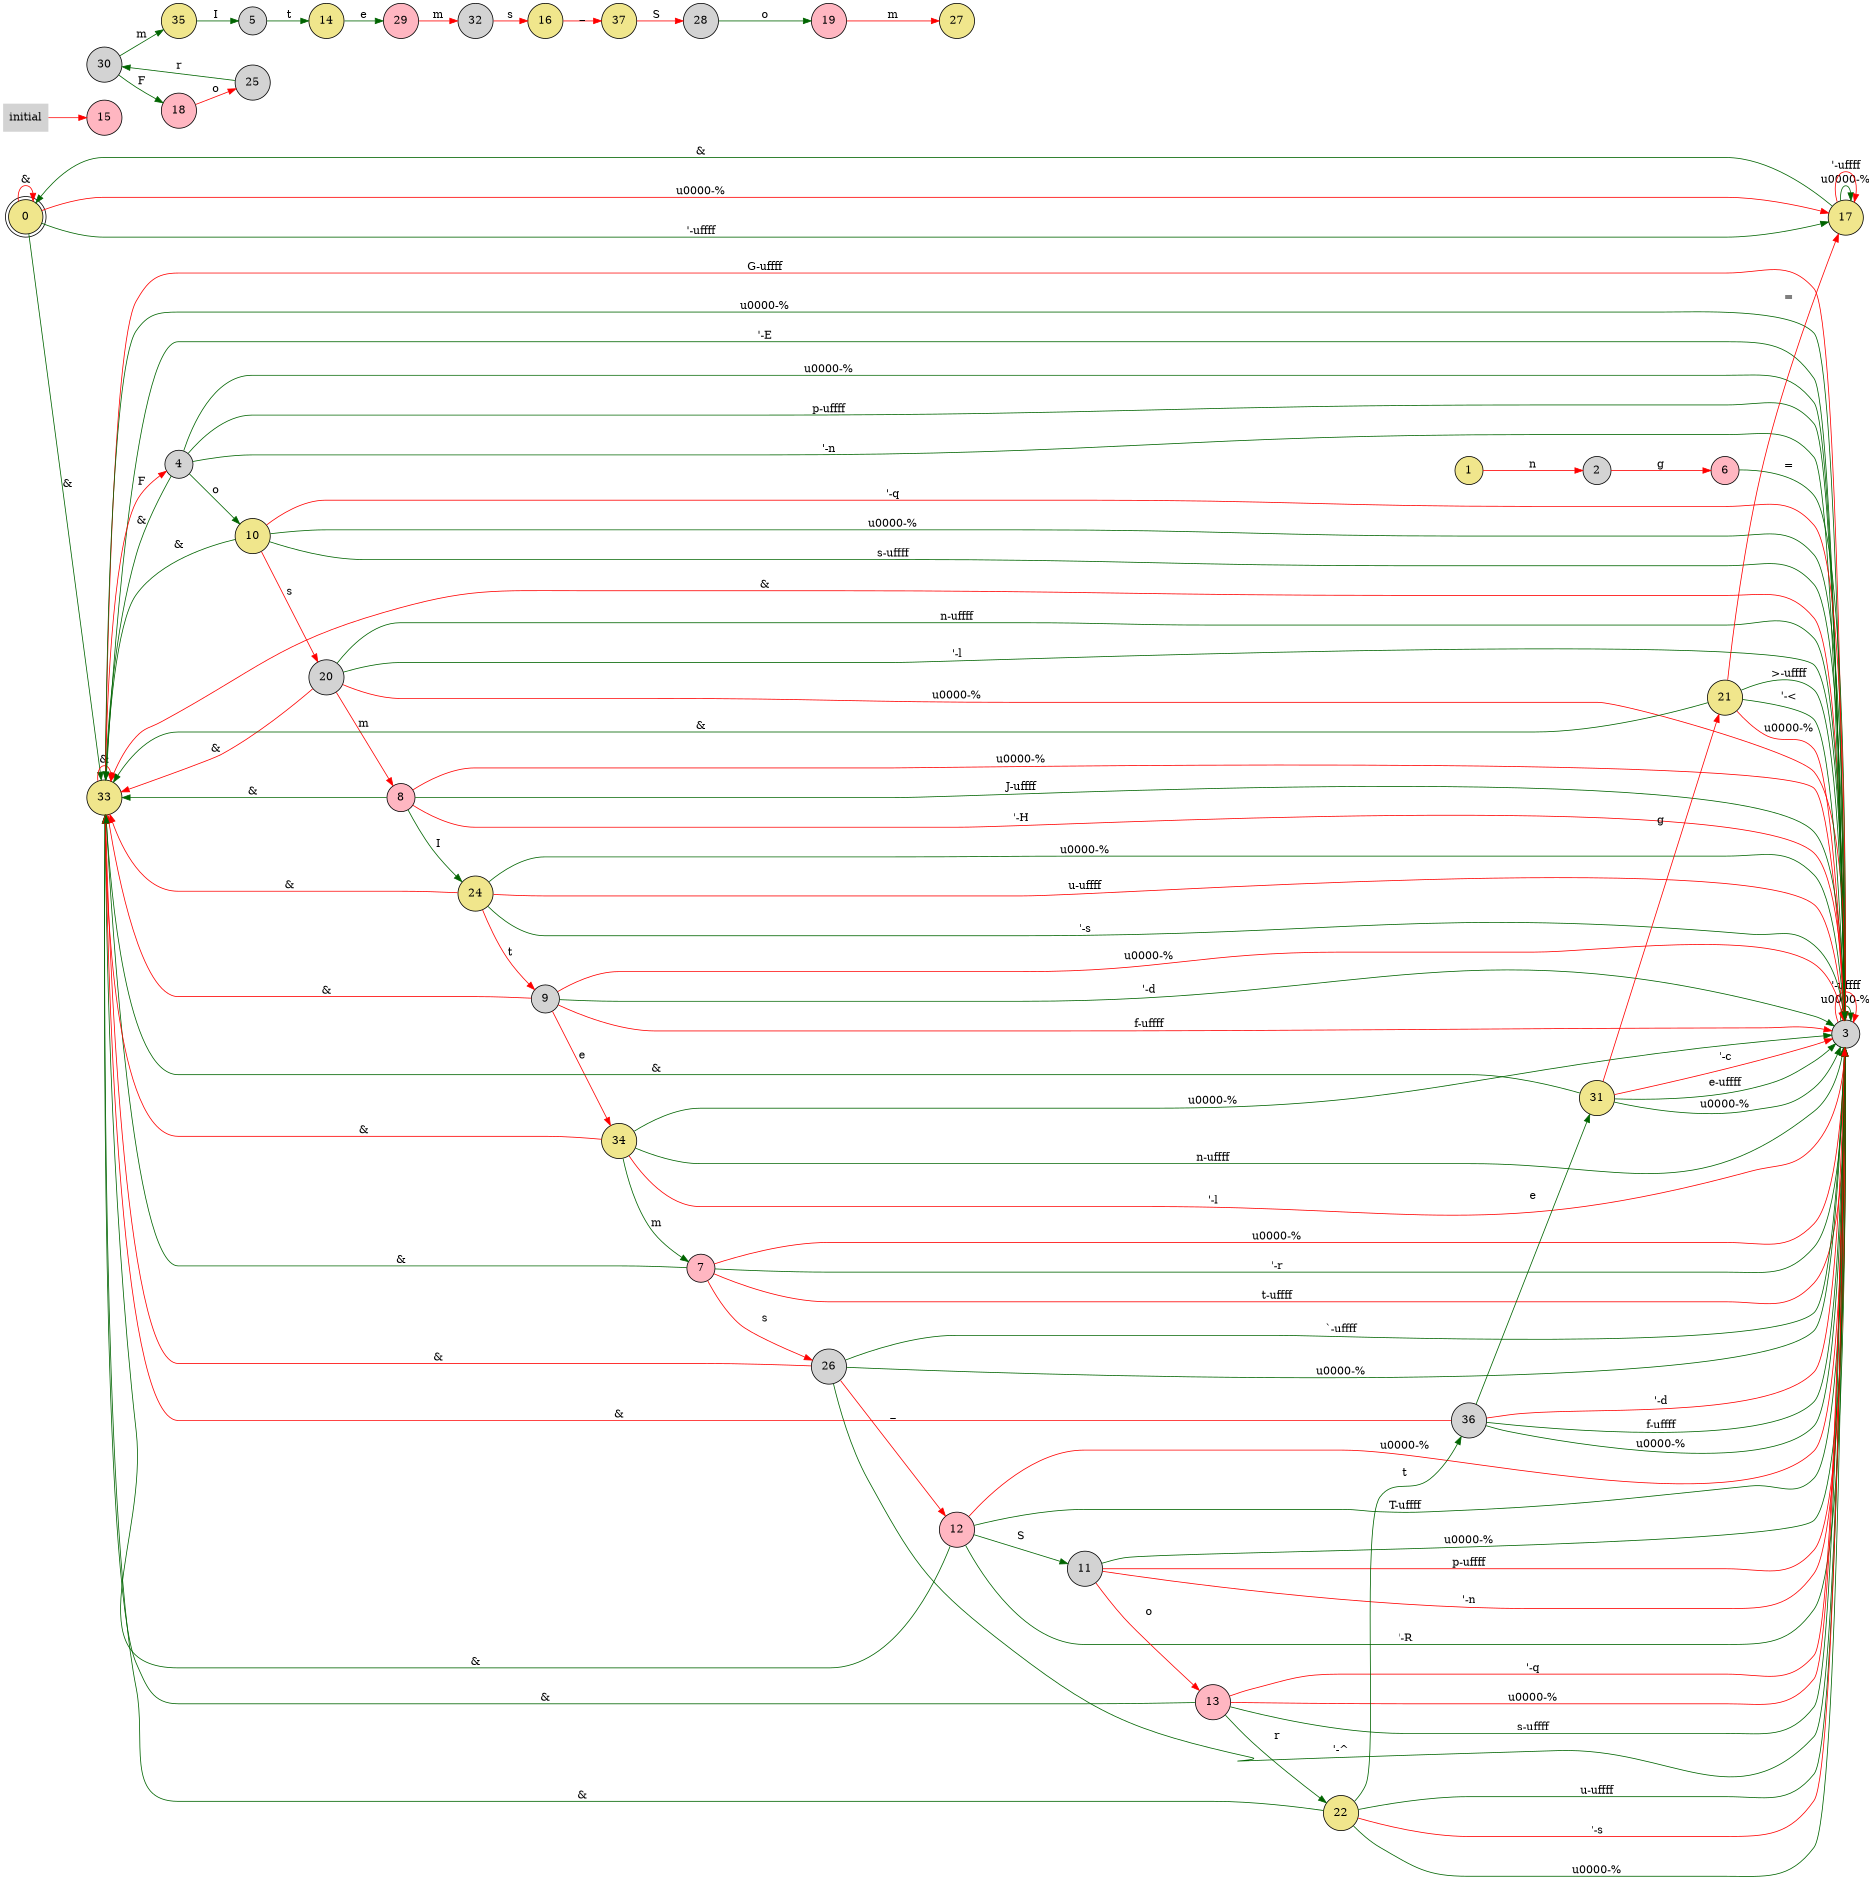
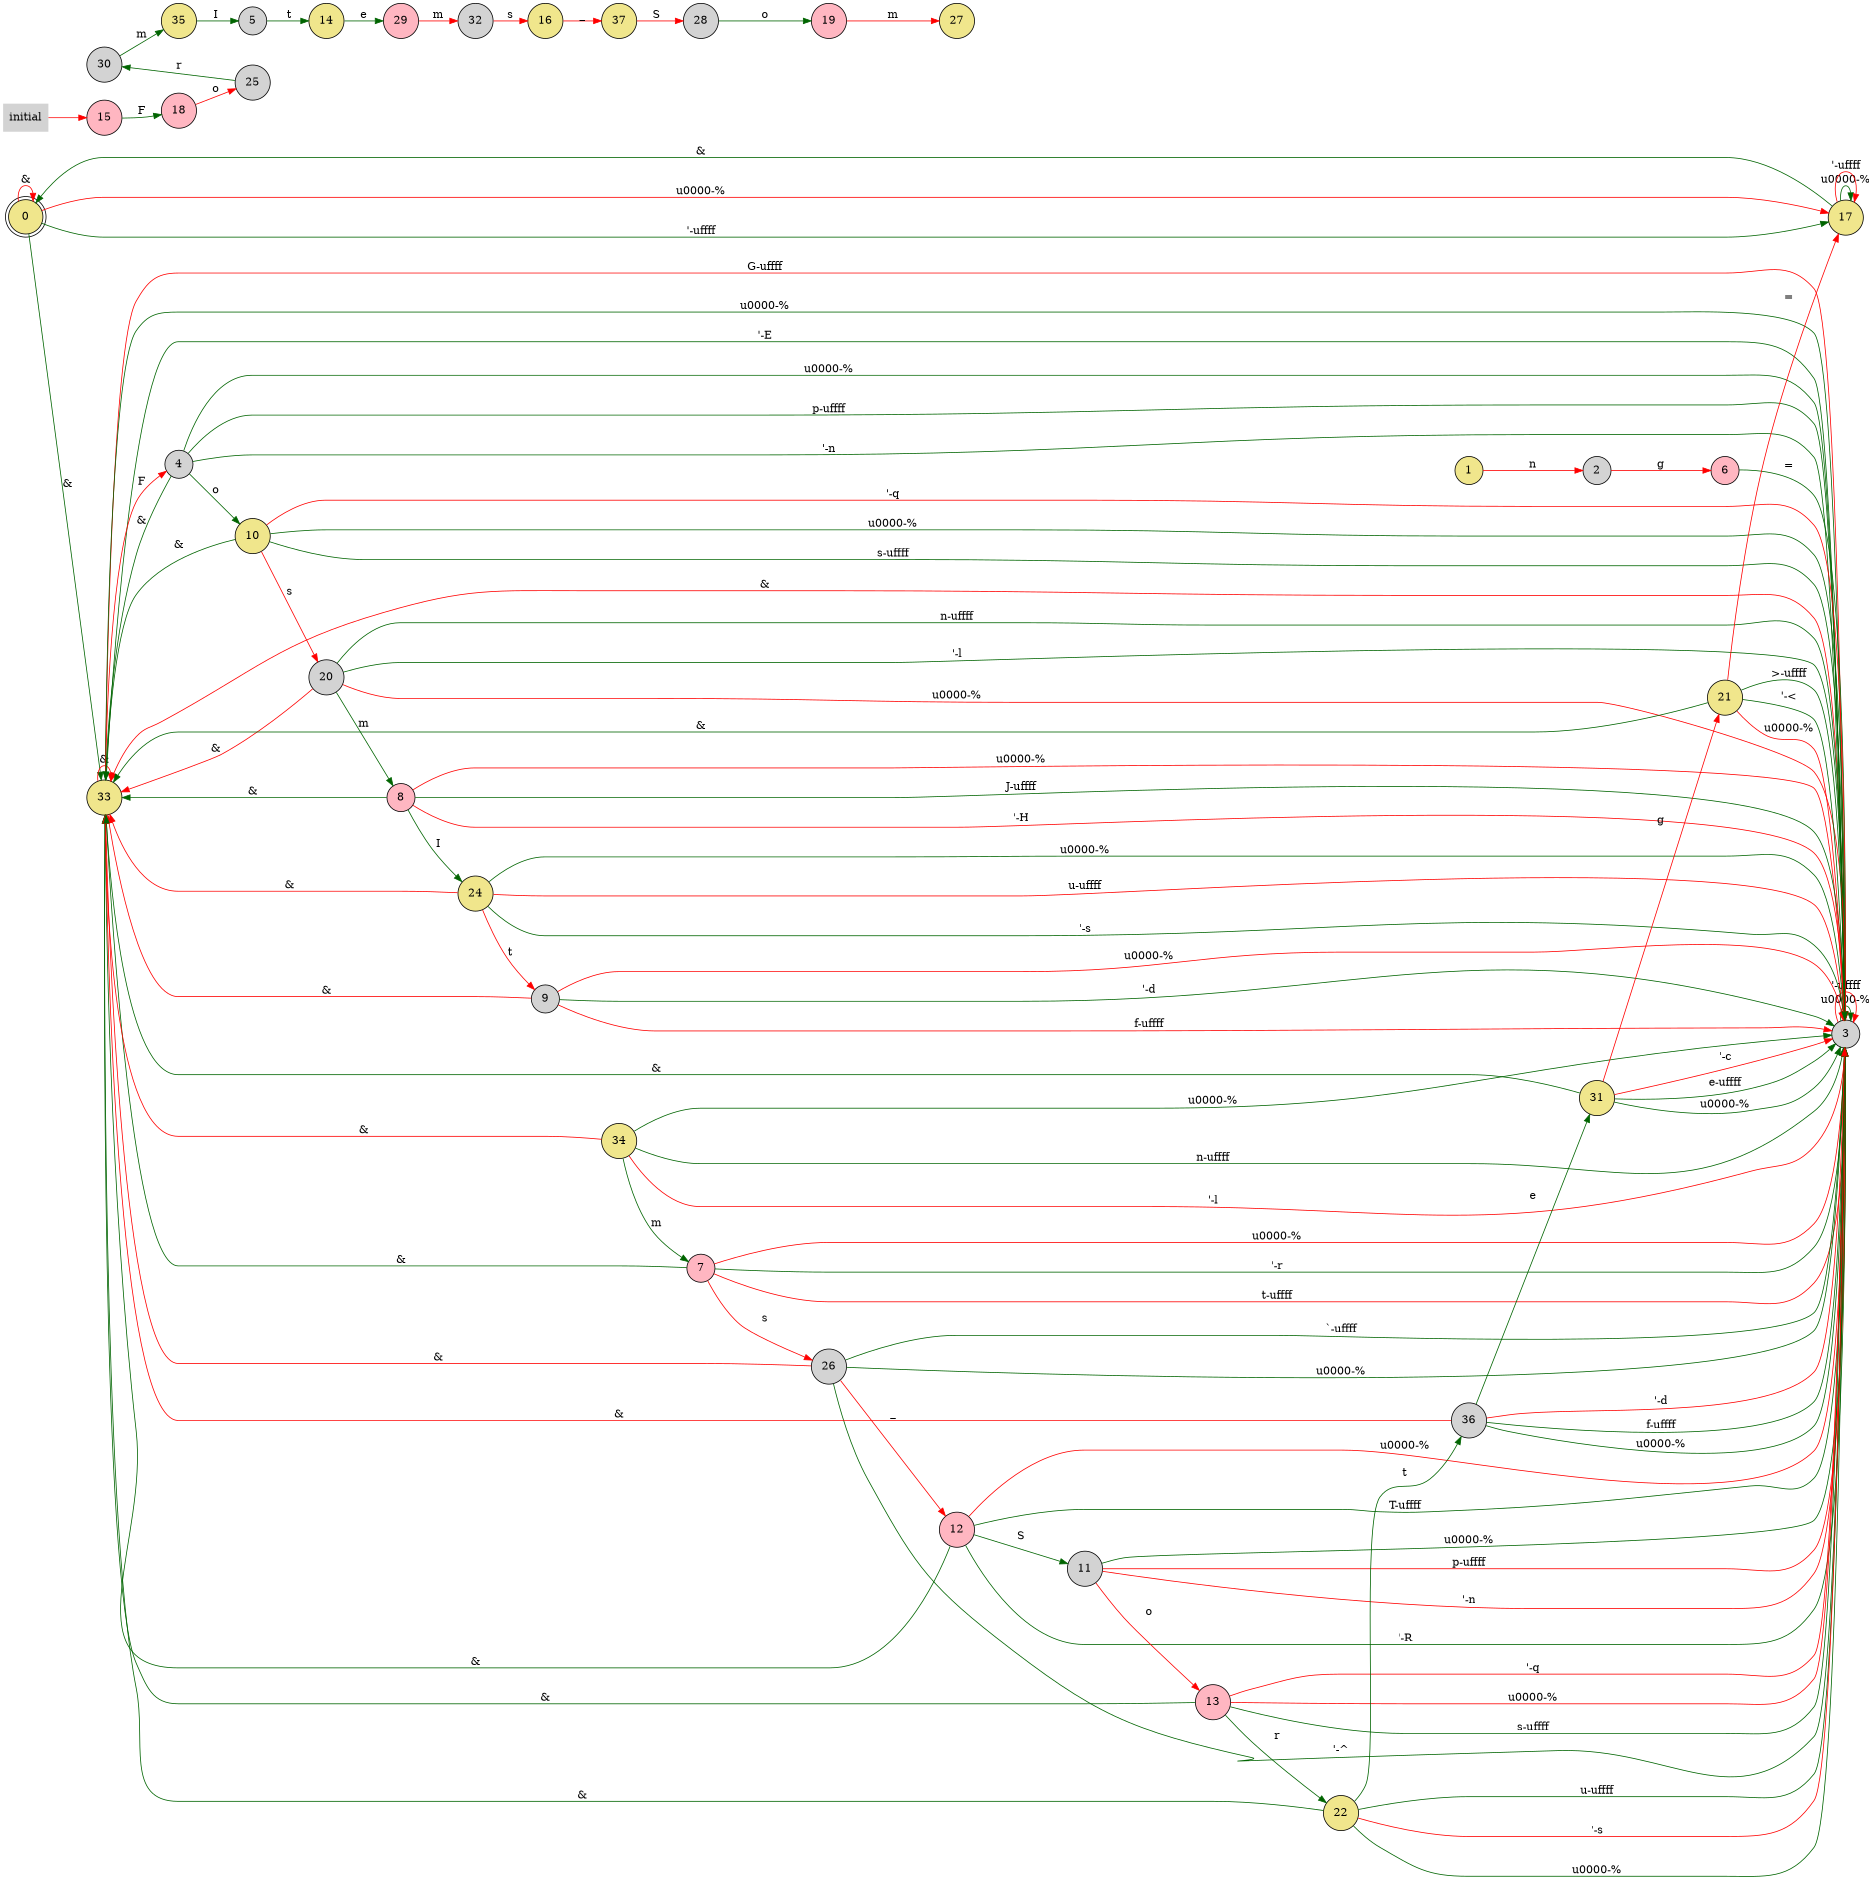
edge "30" -> "18": now "15" -> "18"
edge "20" -> "8": color red -> darkgreen
edge "9" -> "34": removed, label "e"
